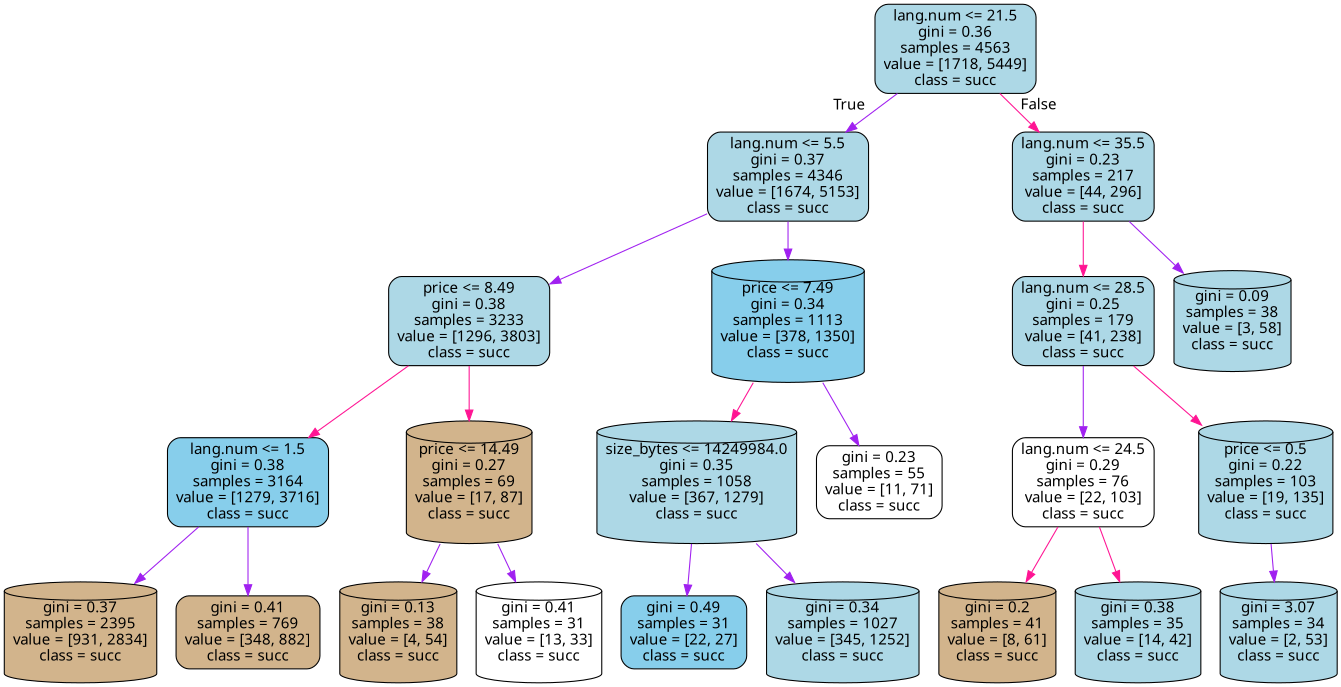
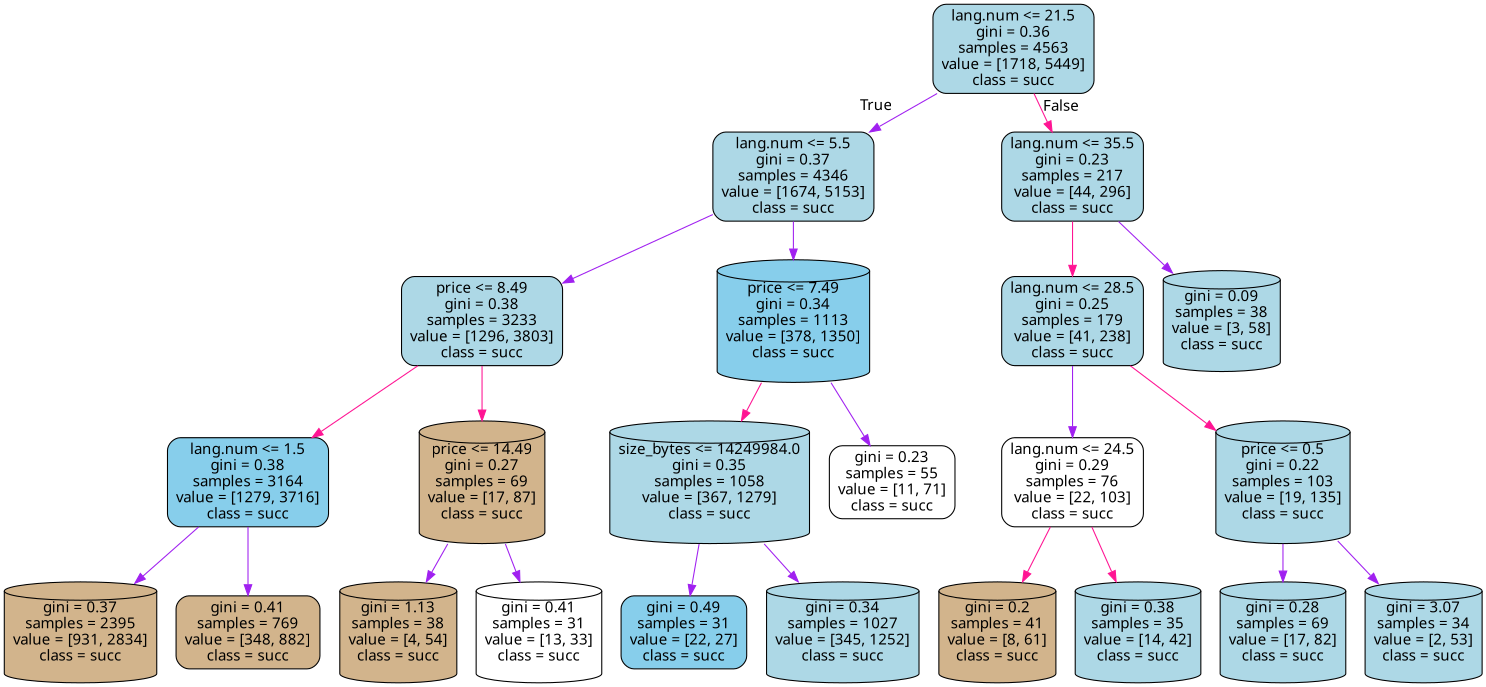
node "gini = 0.13 samples = 38 value = [4, 54] class = succ": label "gini = 0.13 samples = 38 value = [4, 54] class = succ" -> "gini = 1.13 samples = 38 value = [4, 54] class = succ"
node "gini = 0.28 samples = 69 value = [17, 82] class = succ": added
